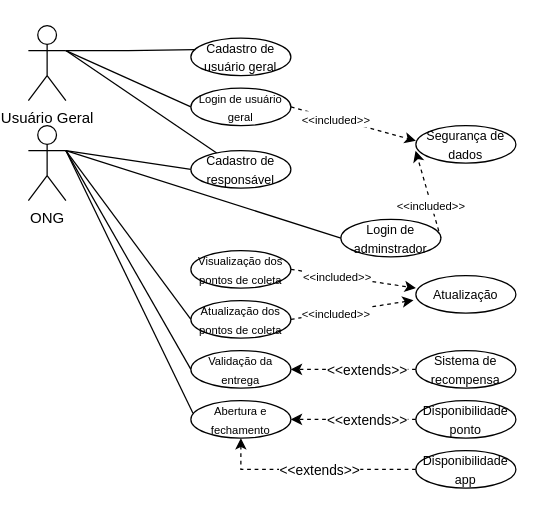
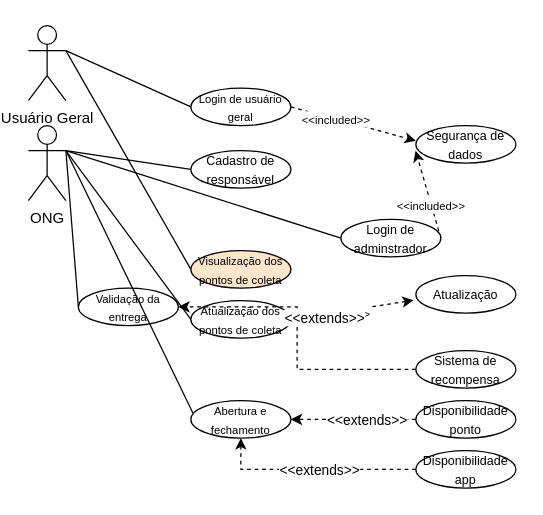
edge "Cadastro de usuário geral" -- "Usuário Geral": removed
node "Cadastro de usuário geral": removed
edge "Usuário Geral" -- "Cadastro de responsável": now "Usuário Geral" -- "Visualização dos pontos de coleta"
node "Visualização dos pontos de coleta": fillcolor #ffffff -> #ffe6cc
edge "Visualização dos pontos de coleta" -> "Atualização": removed, label "<<included>>"
node "Validação da entrega": moved (241, 369) -> (128, 307)
